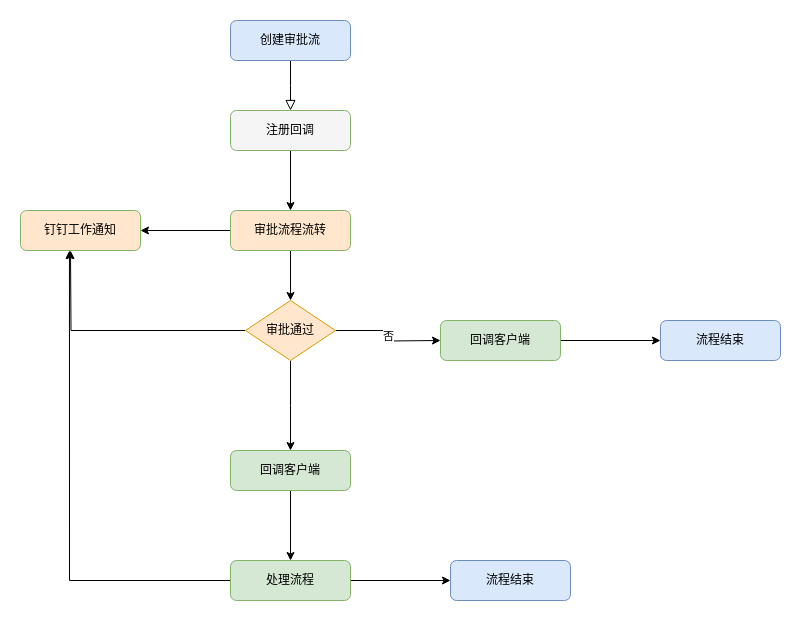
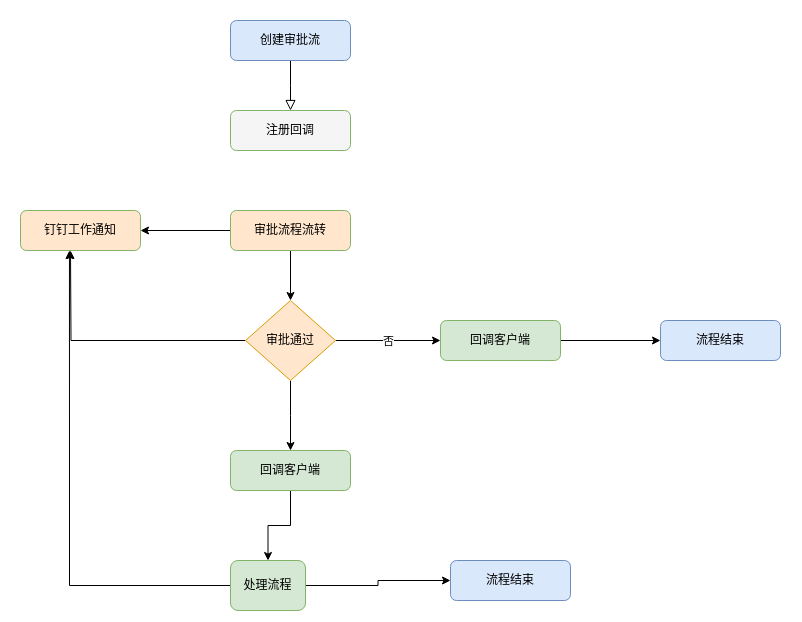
edge "注册回调" -> "审批流程流转": removed
node "审批通过": size 90x60 -> 90x80
node "处理流程": size 120x40 -> 75x50
